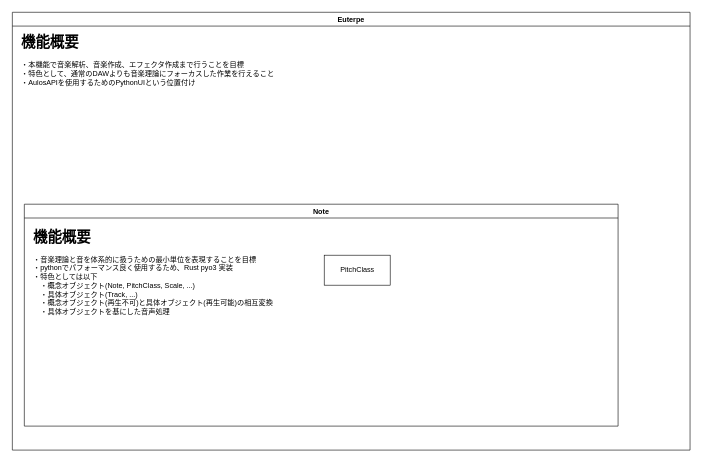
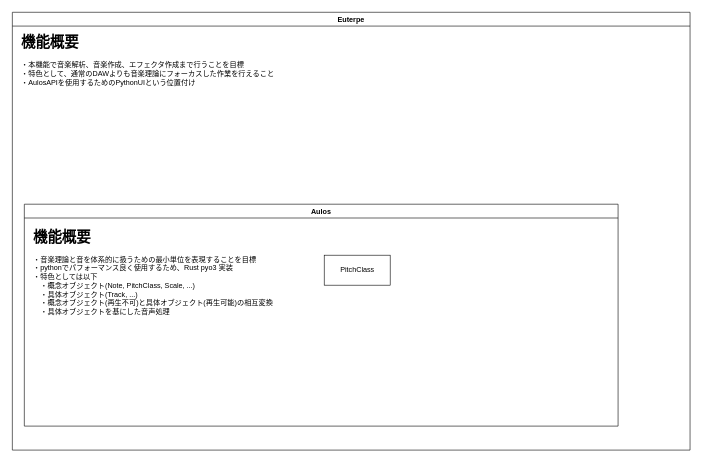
node "Note": label "Note" -> "Aulos"
